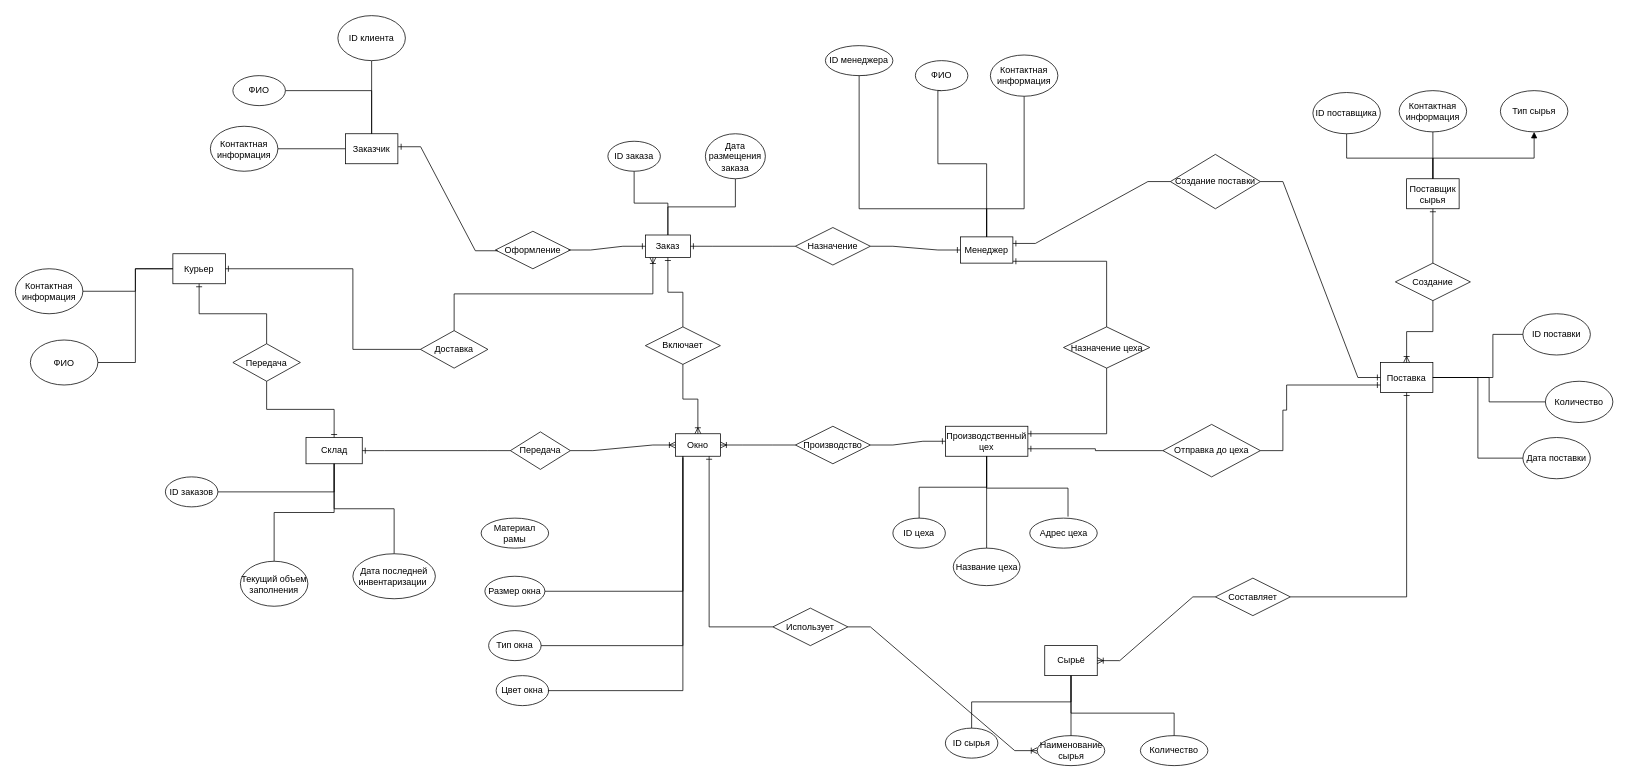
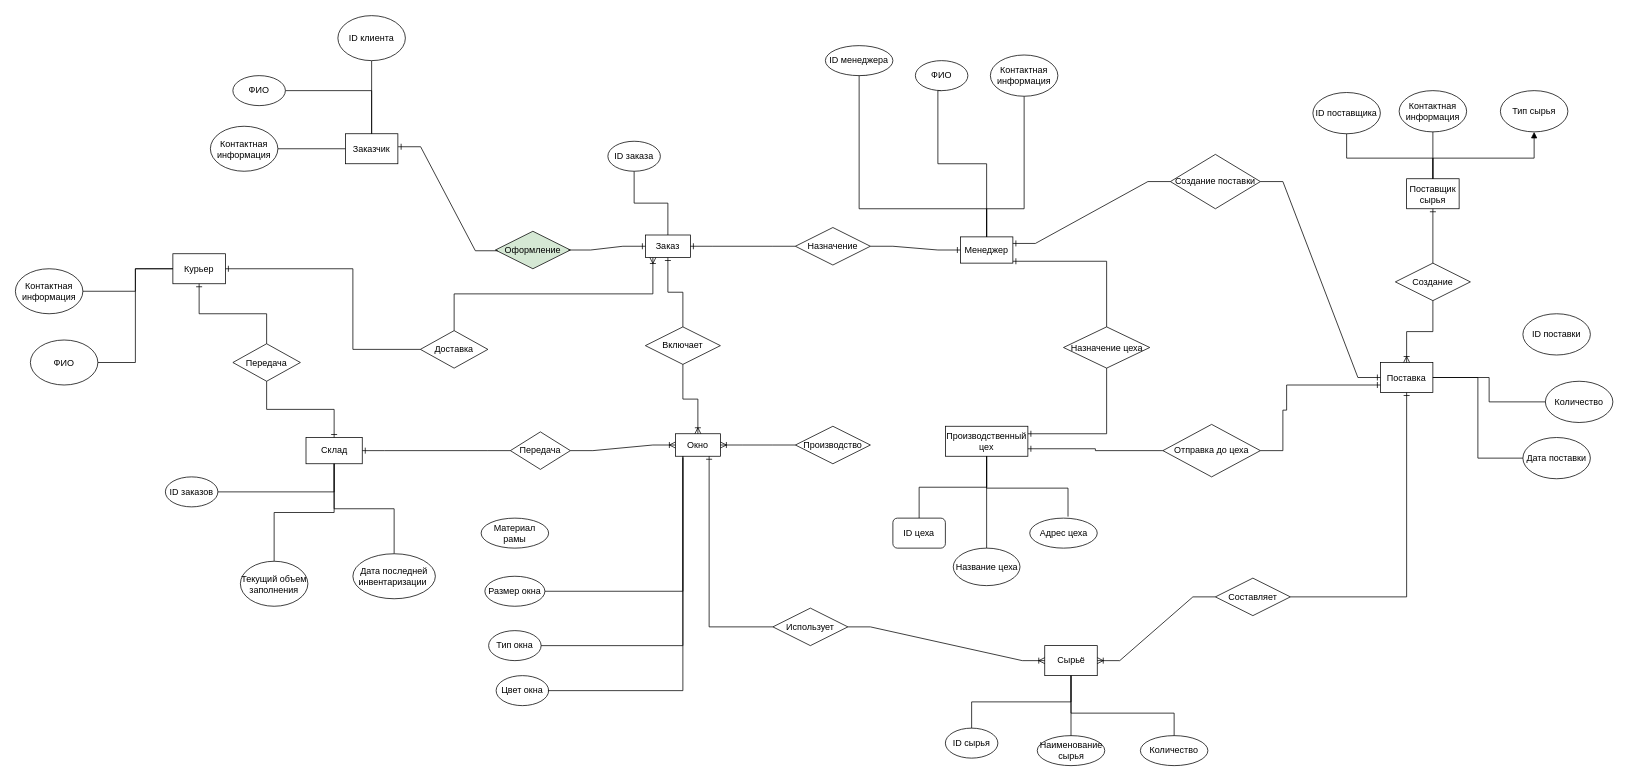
node "Дата размещения заказа": removed
edge "Дата размещения заказа" -- "Заказ": removed
node "Оформление": fillcolor #ffffff -> #d5e8d4
edge "ID поставки" -- "Поставка": removed
edge "Производство" -> "Производственный цех": removed
node "ID цеха": shape ellipse -> rounded rectangle
edge "Использует" -> "Наименование сырья": now "Использует" -> "Сырьё"
